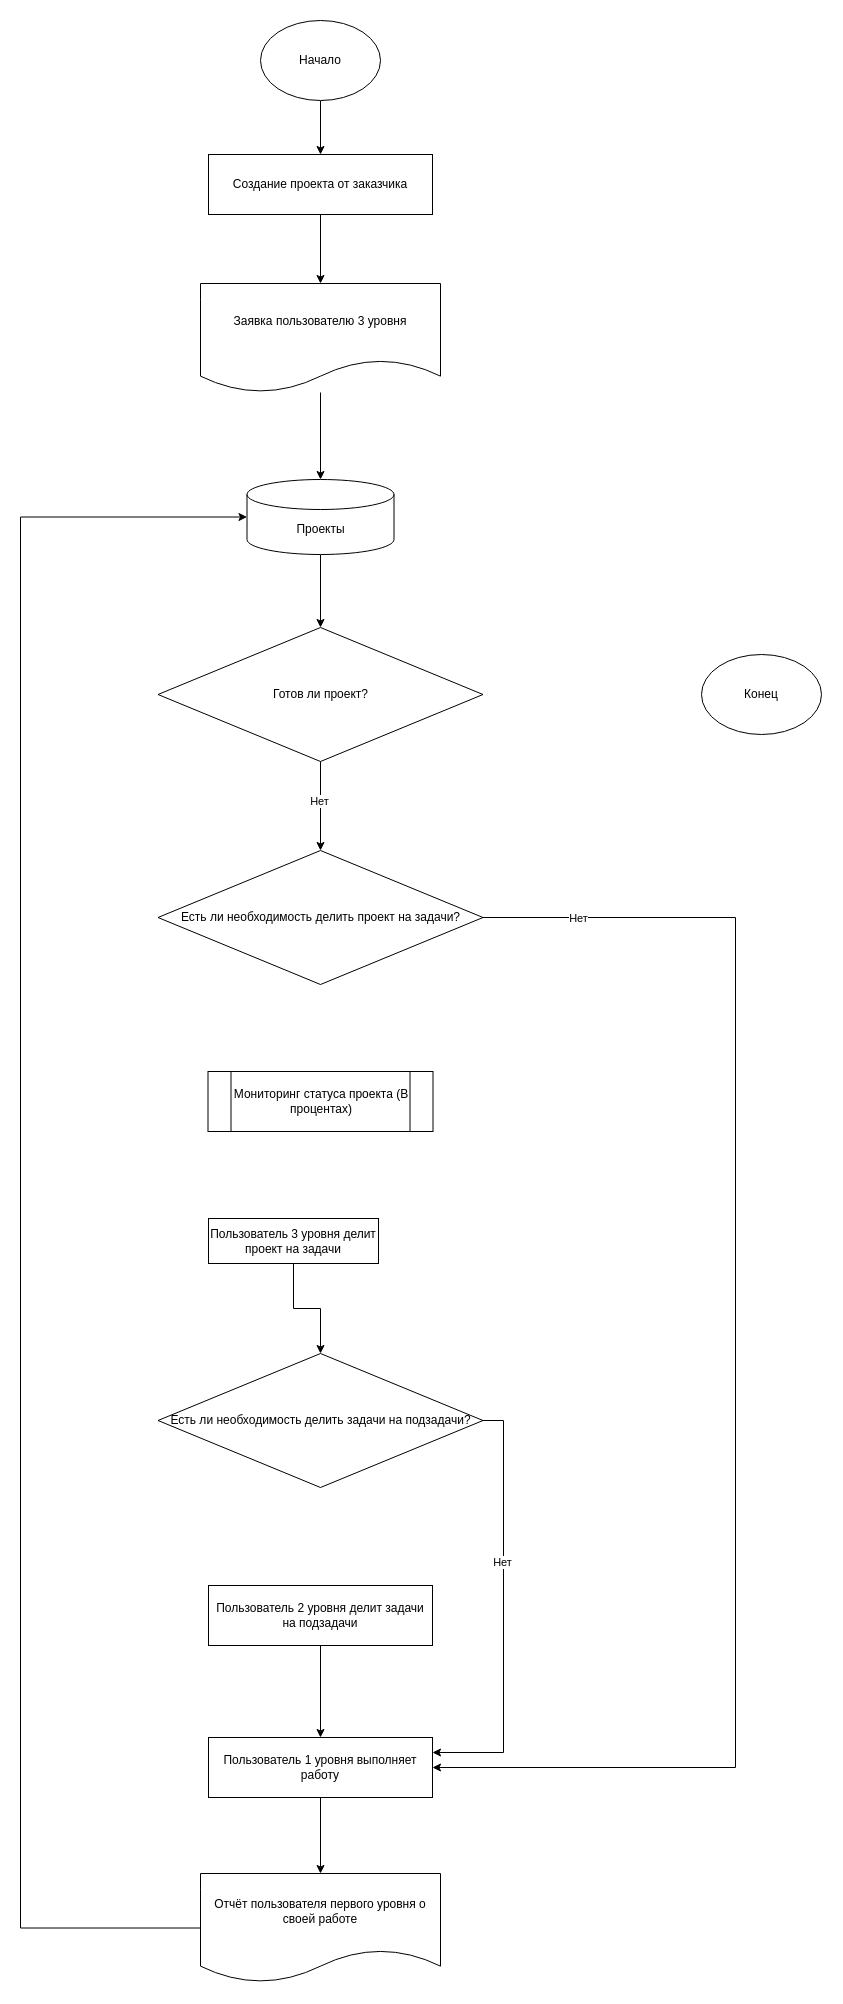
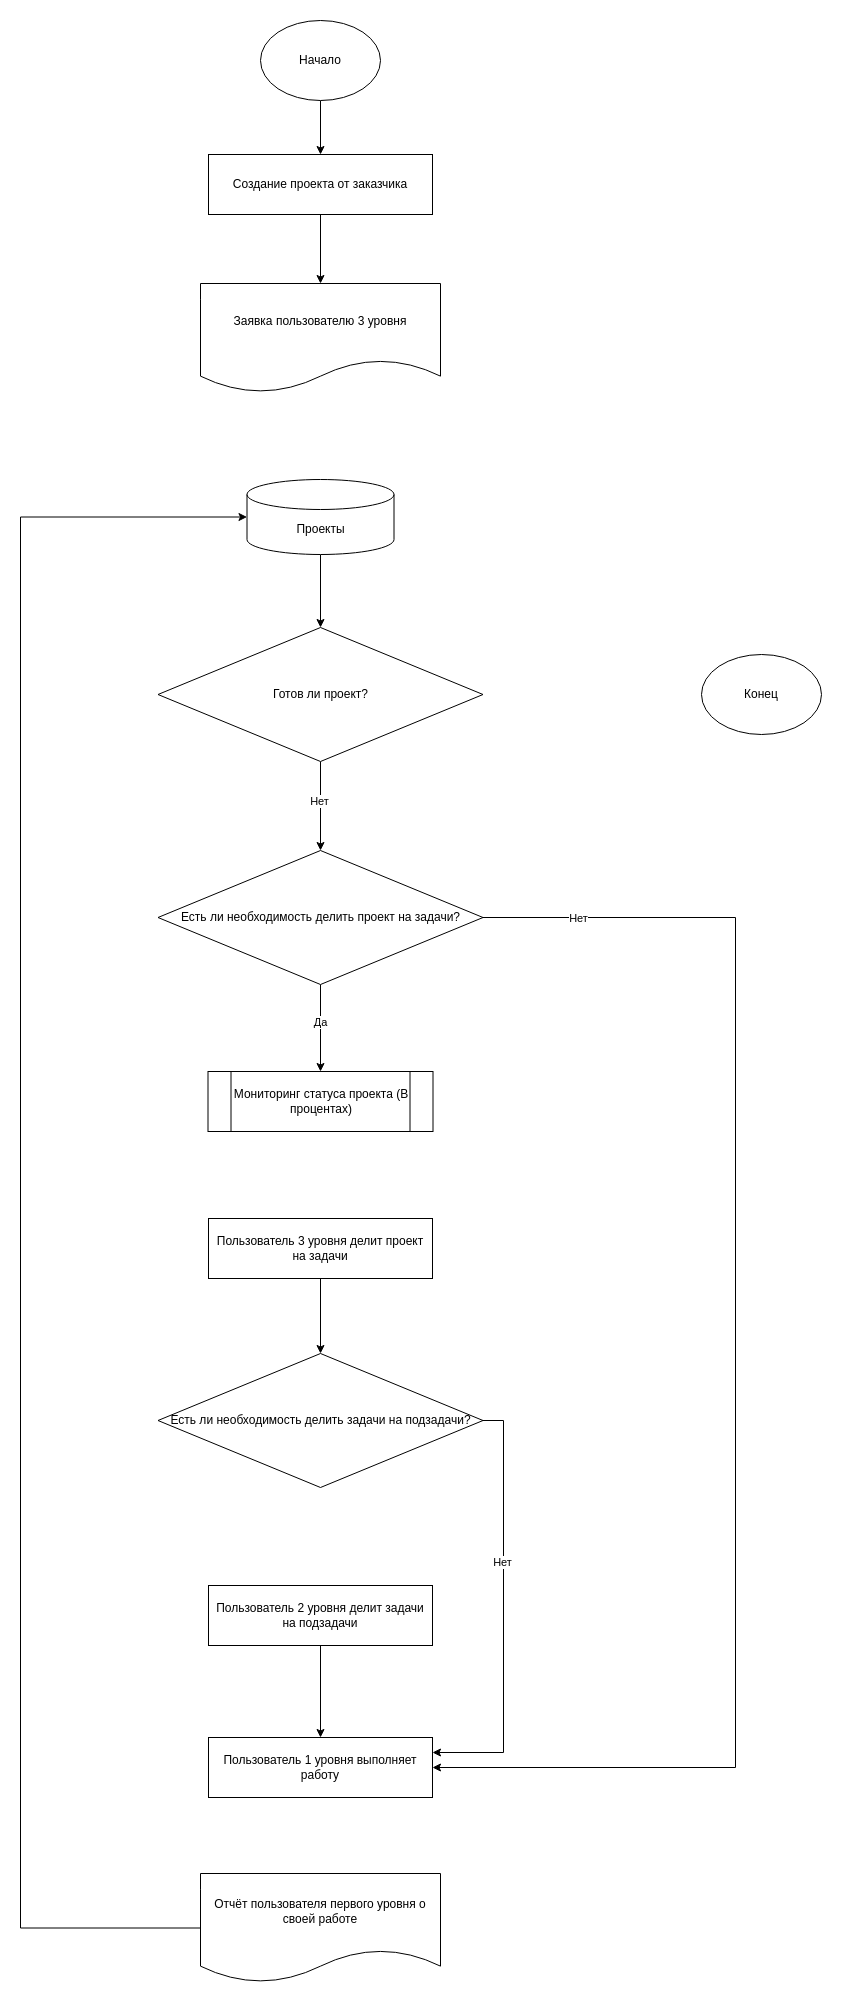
edge "Заявка пользователю 3 уровня" -> "Проекты": removed
edge "Есть ли необходимость делить проект на задачи?" -> "Мониторинг статуса проекта (В процентах)": added, label "Да"
node "Пользователь 3 уровня делит проект на задачи": size 170x45 -> 224x60
edge "Пользователь 1 уровня выполняет работу" -> "Отчёт пользователя первого уровня о своей работе": removed
